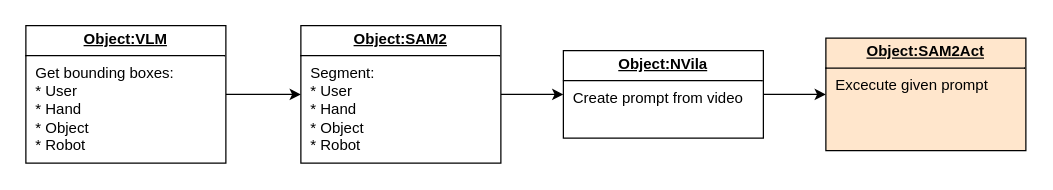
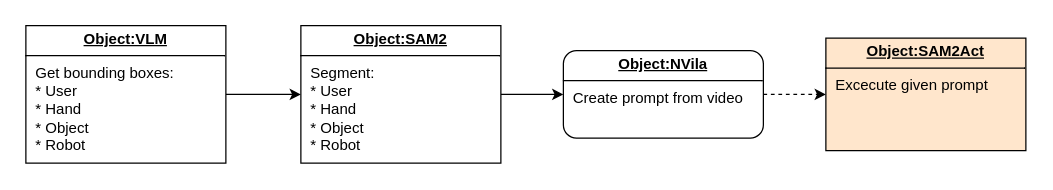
node "Object:NVila Create prompt from video": shape rectangle -> rounded rectangle
edge "Object:NVila Create prompt from video" -> "Object:SAM2Act Excecute given prompt": style solid -> dashed
